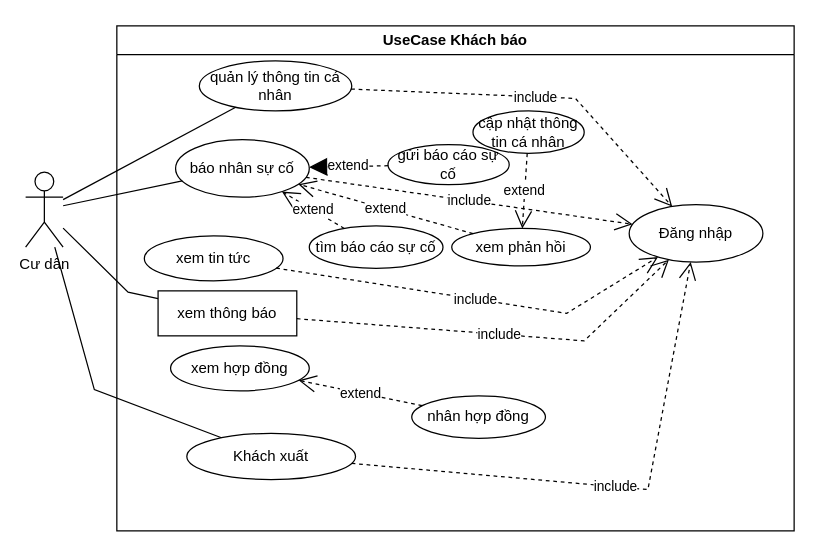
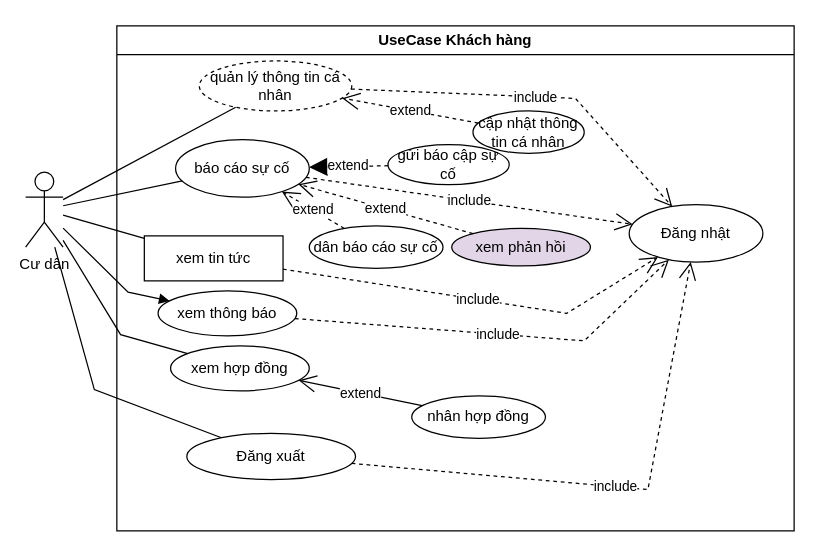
node "UseCase Khách báo": label "UseCase Khách báo" -> "UseCase Khách hàng"
node "quản lý thông tin cá nhân": style solid -> dashed
node "gửi báo cáo sự cố": label "gửi báo cáo sự cố" -> "gửi báo cập sự cố"
node "báo nhân sự cố": label "báo nhân sự cố" -> "báo cáo sự cố"
edge "cập nhật thông tin cá nhân" -> "xem phản hồi": now "cập nhật thông tin cá nhân" -> "quản lý thông tin cá nhân"
edge "Cư dân" -- "xem tin tức": added
node "Đăng nhập": label "Đăng nhập" -> "Đăng nhật"
node "tìm báo cáo sự cố": label "tìm báo cáo sự cố" -> "dân báo cáo sự cố"
node "xem phản hồi": fillcolor #ffffff -> #e1d5e7
node "xem tin tức": shape ellipse -> rectangle
edge "Cư dân" -- "xem hợp đồng": added
edge "Cư dân" -- "xem thông báo": arrowhead none -> block
node "xem thông báo": shape rectangle -> ellipse
edge "nhân hợp đồng" -> "xem hợp đồng": style dashed -> solid
node "Khách xuất": label "Khách xuất" -> "Đăng xuất"
